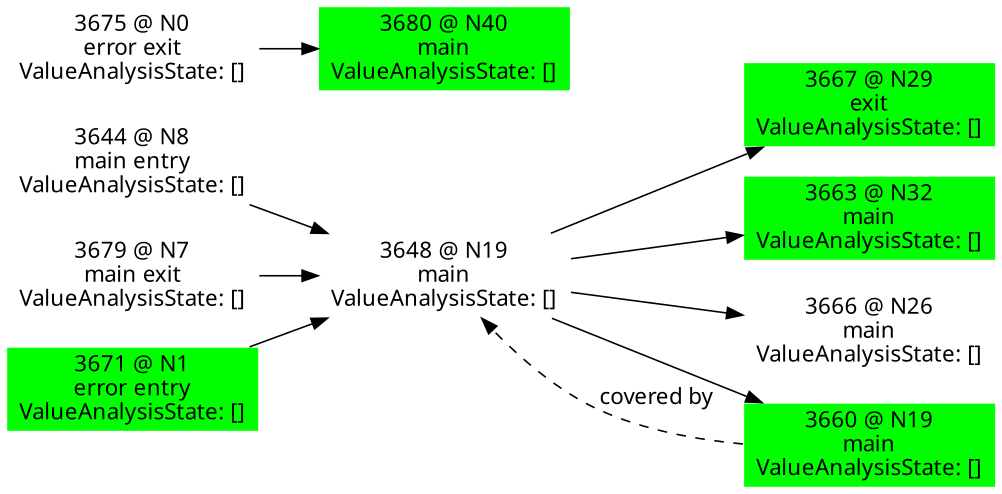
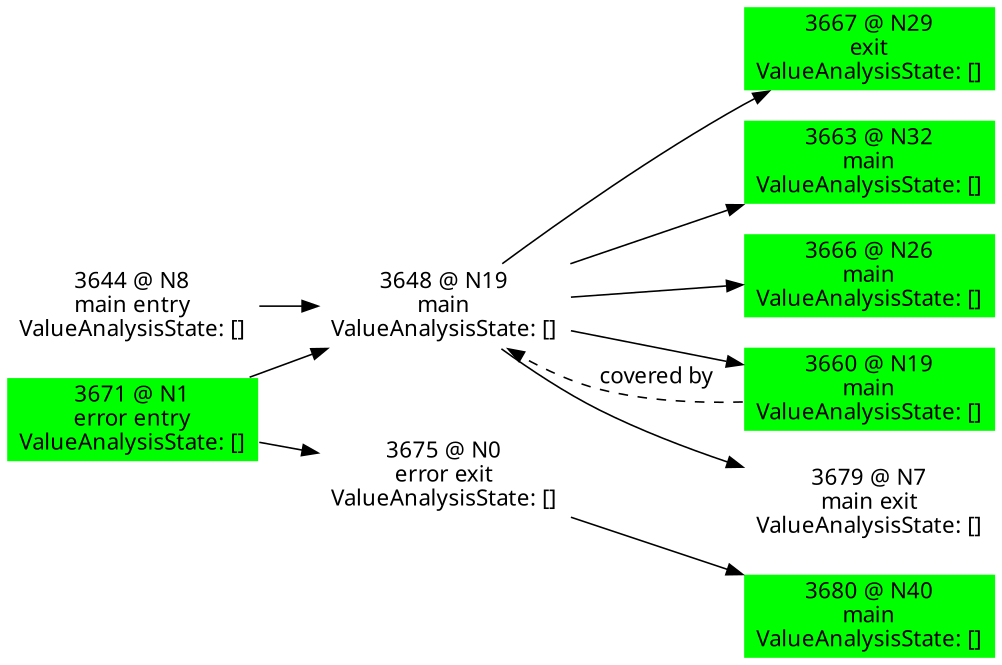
edge "3679 @ N7 main exit ValueAnalysisState: []" -> "3648 @ N19 main ValueAnalysisState: []": reversed
node "3666 @ N26 main ValueAnalysisState: []": fillcolor white -> green
edge "3671 @ N1 error entry ValueAnalysisState: []" -> "3675 @ N0 error exit ValueAnalysisState: []": added
